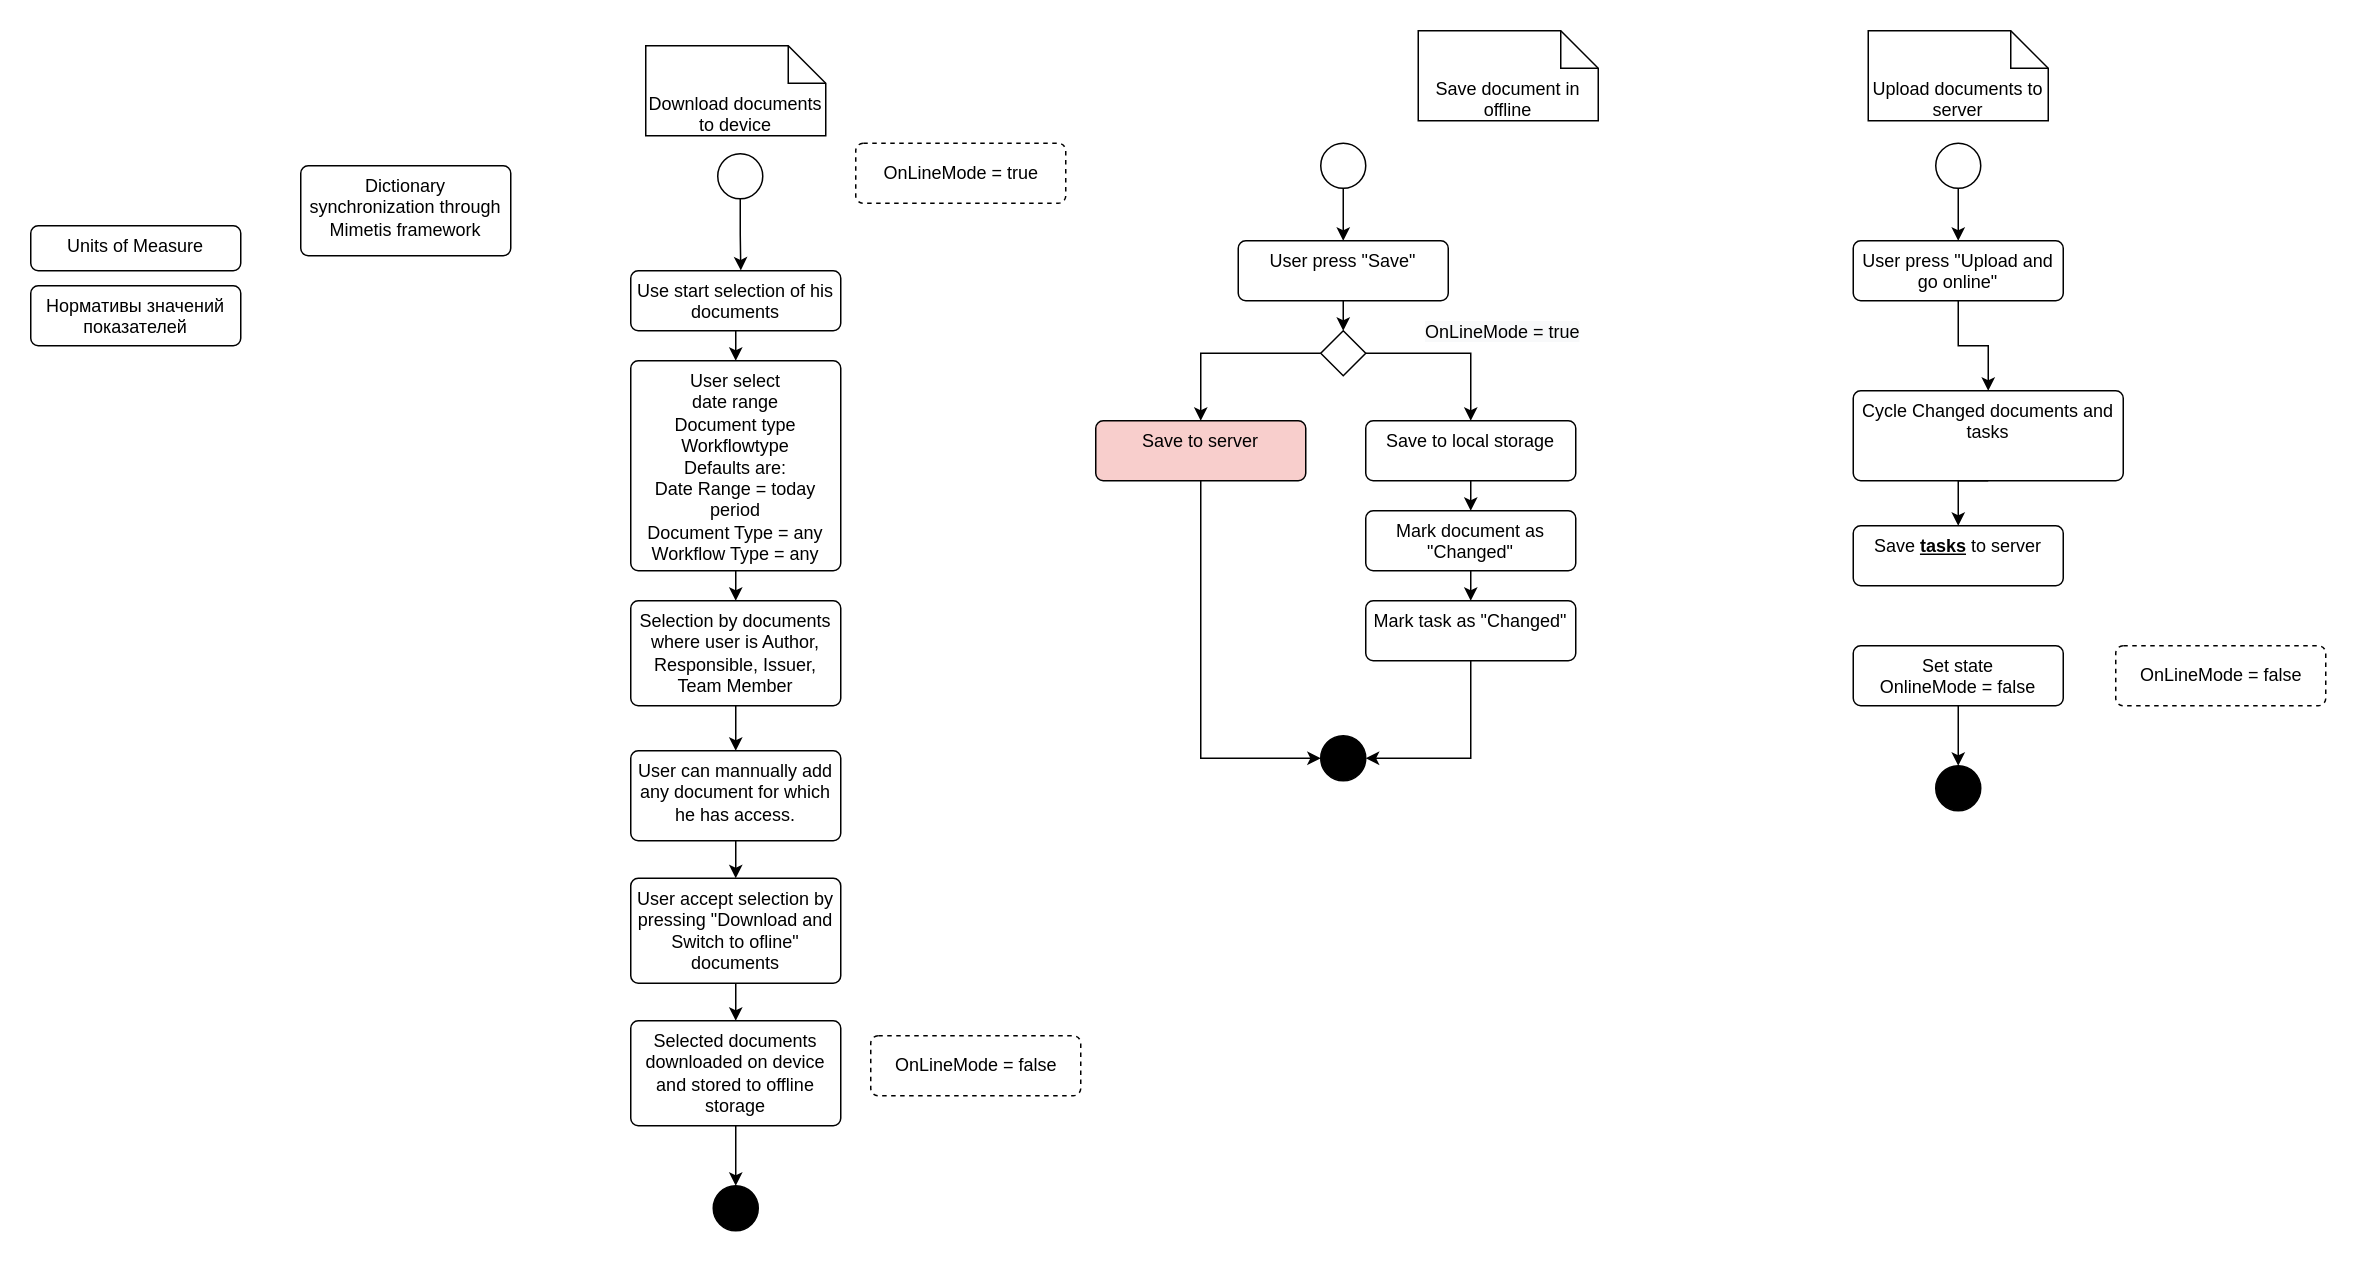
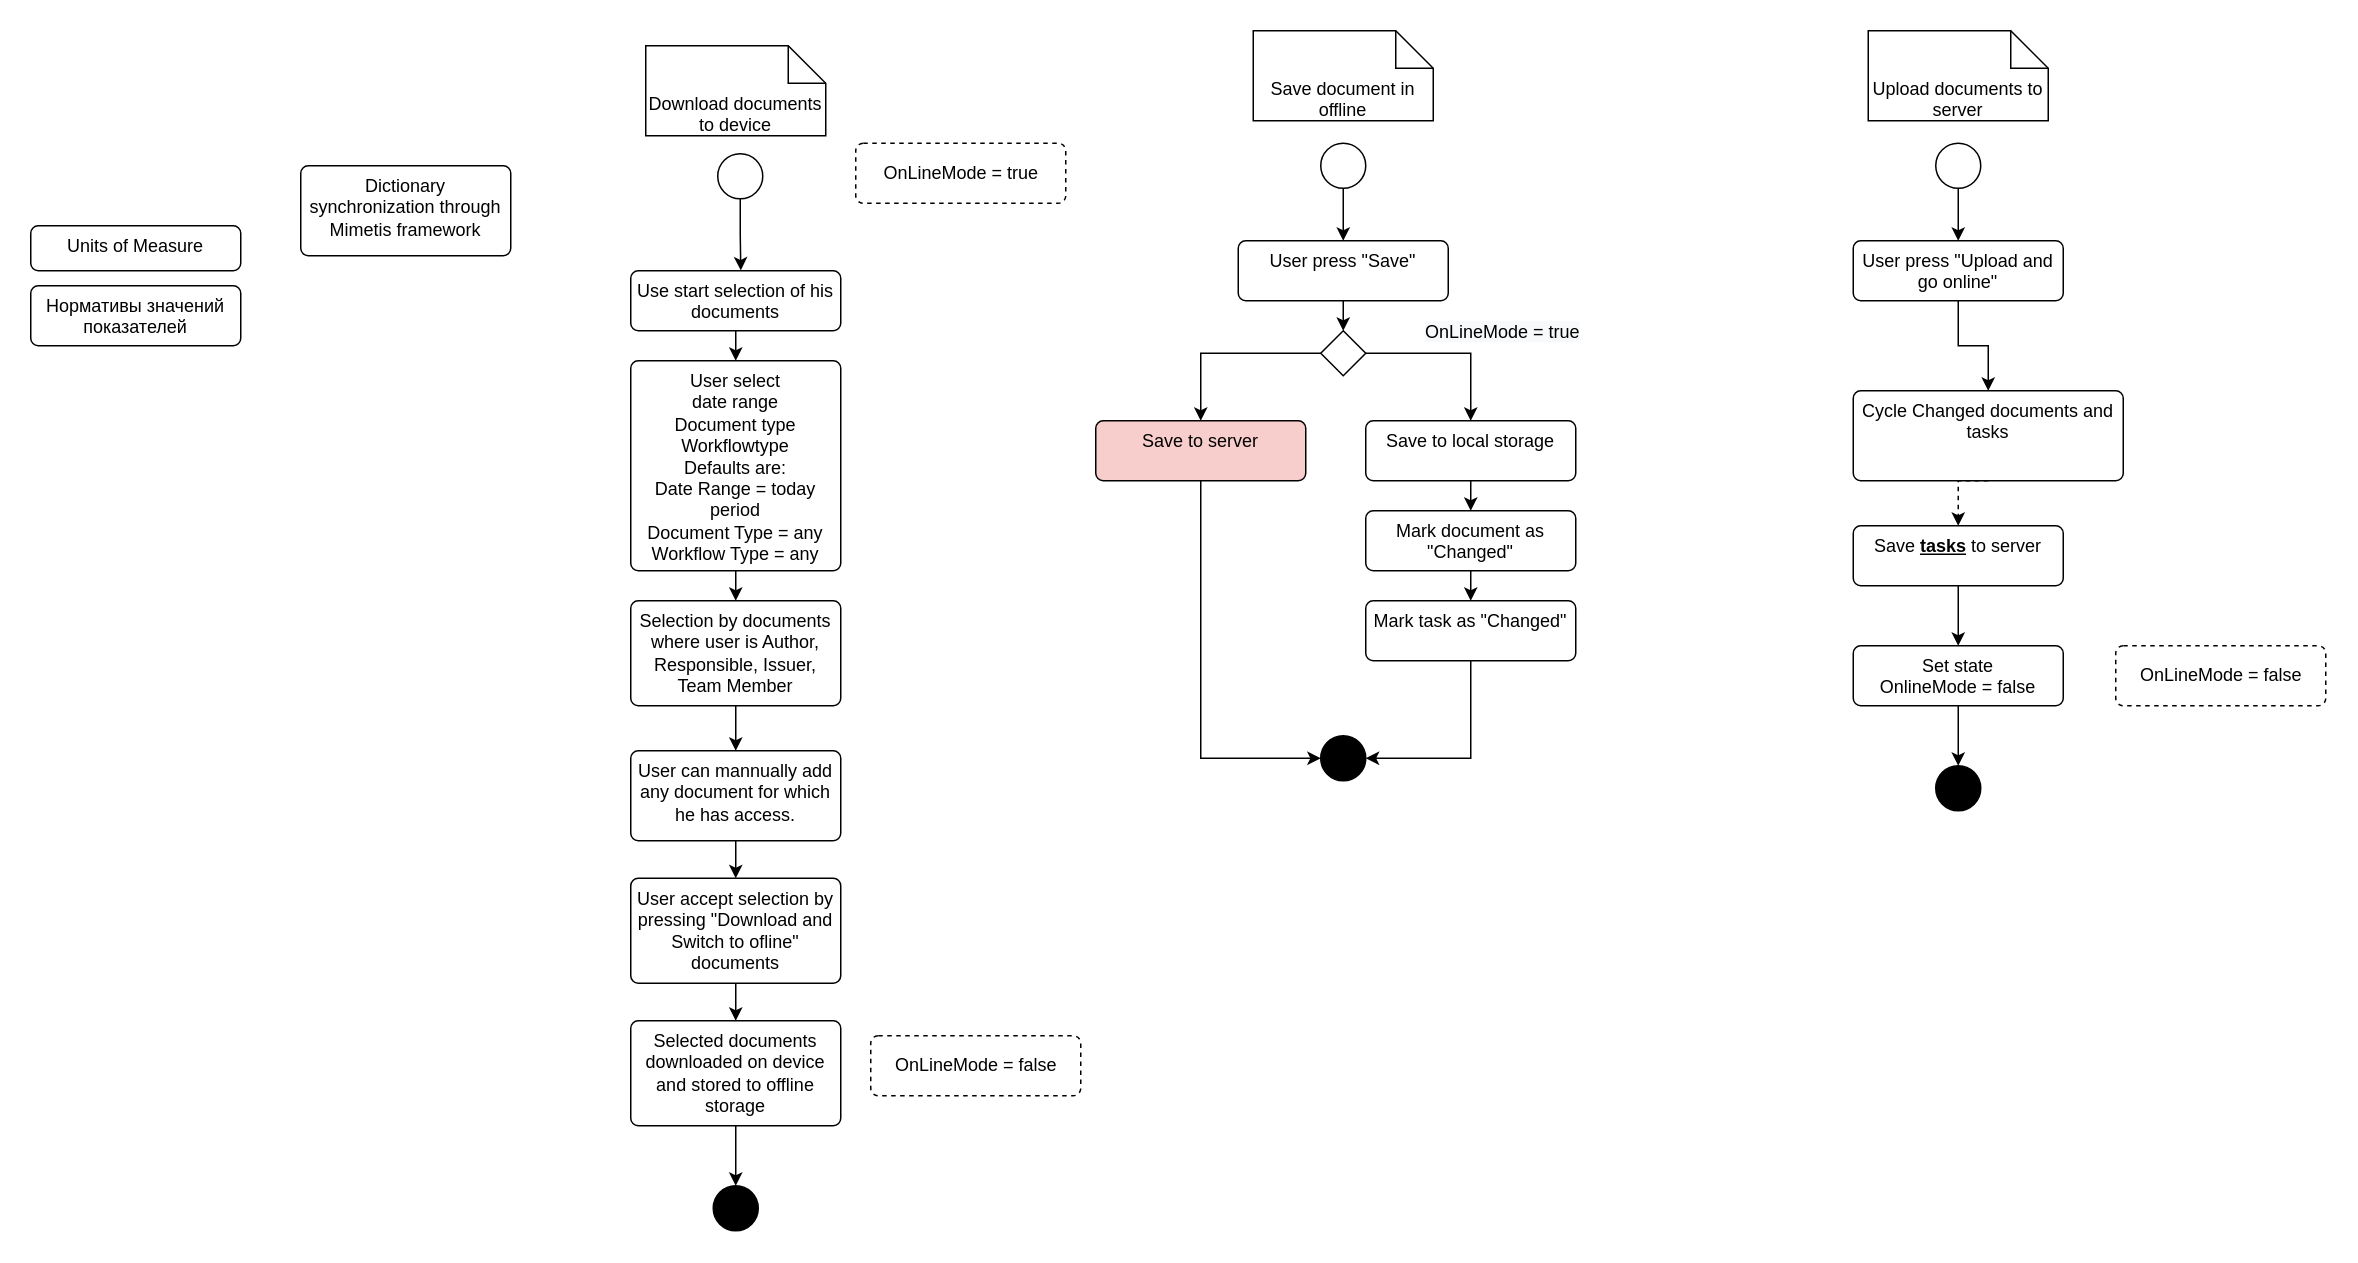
node "Save document in offline": moved (1508, 76) -> (1343, 76)
edge "Cycle Changed documents and tasks" -> "Save tasks to server": style solid -> dashed
edge "Save tasks to server" -> "Set state OnlineMode = false": added
